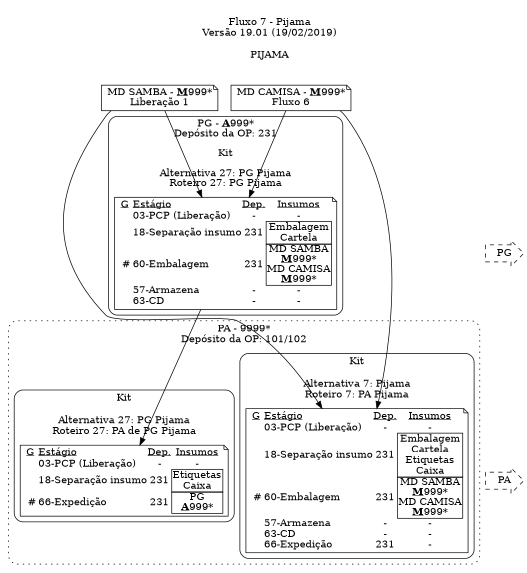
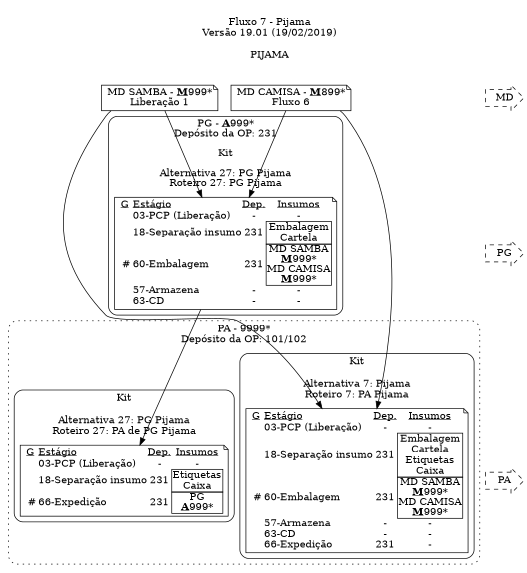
node "MD CAMISA -": text "999*" -> "899*"
node "MD": added
